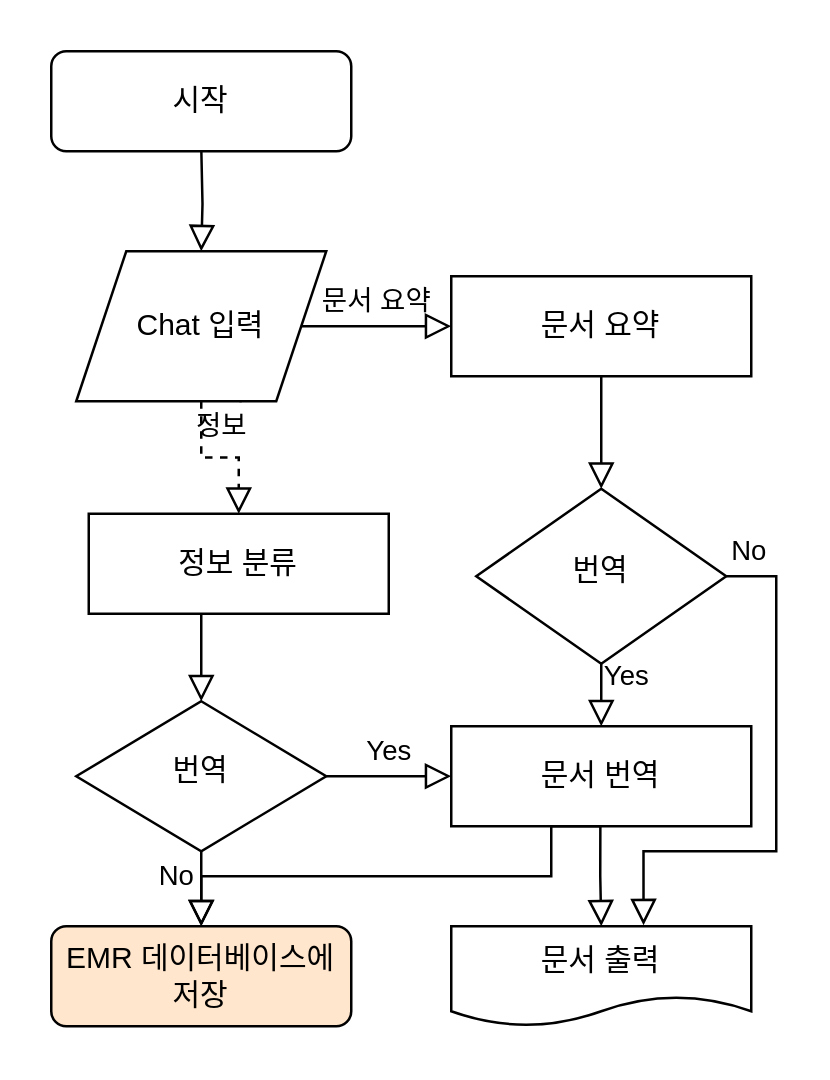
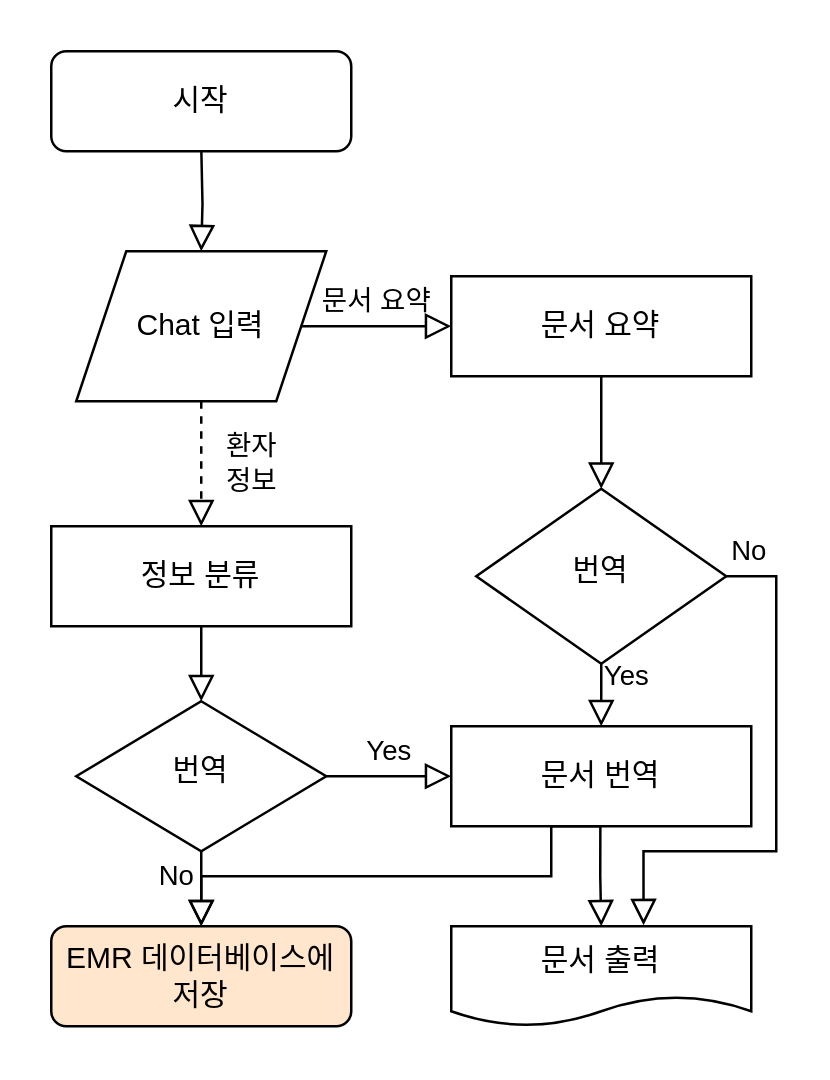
node "정보 분류": moved (239, 564) -> (201, 576)
